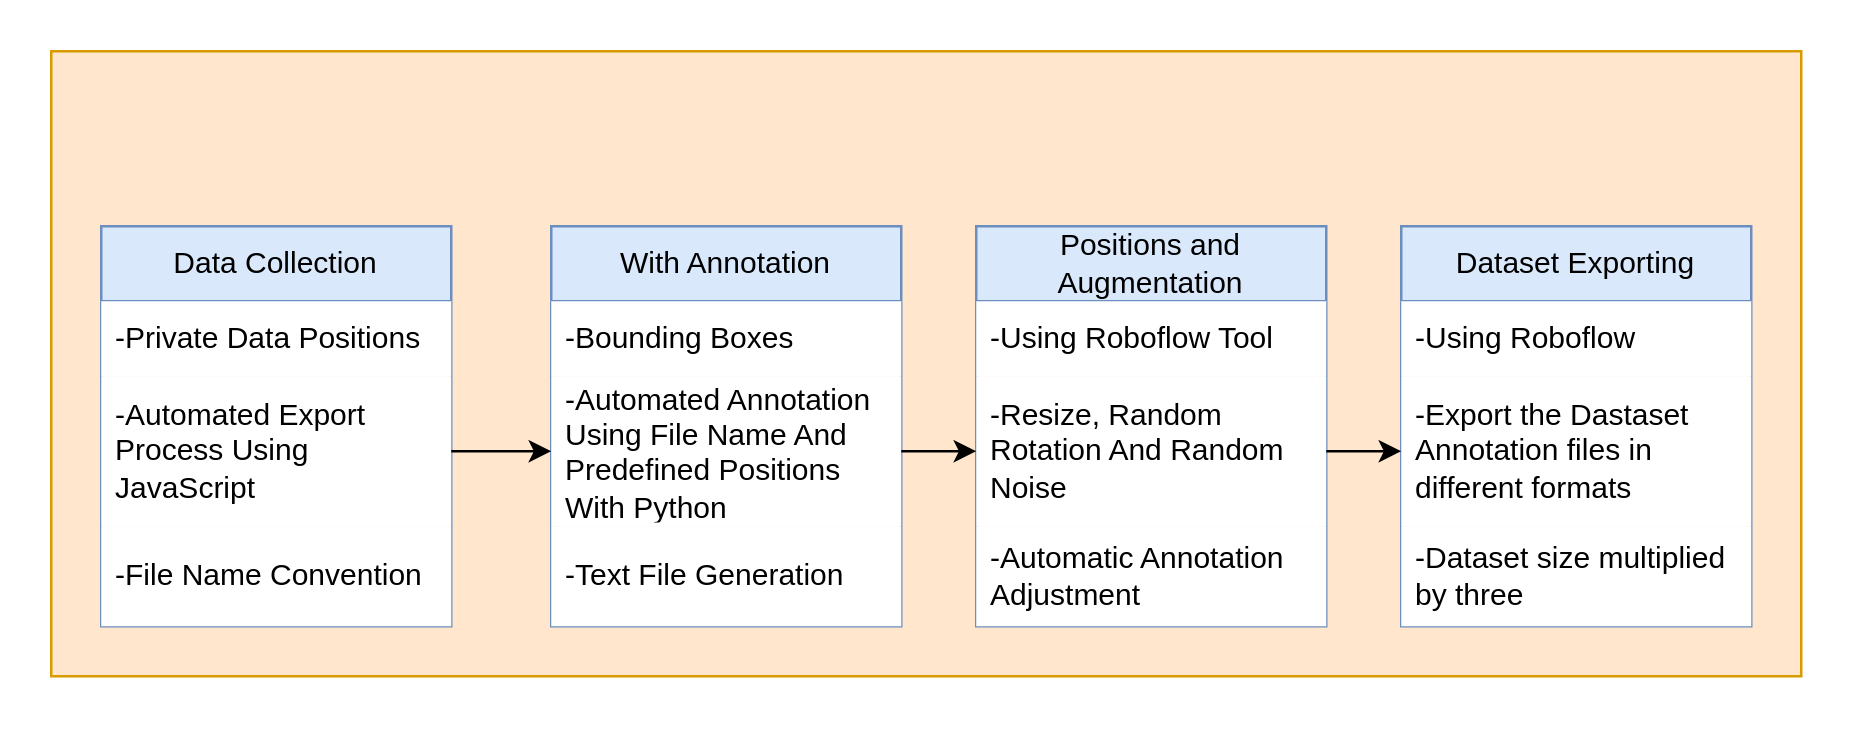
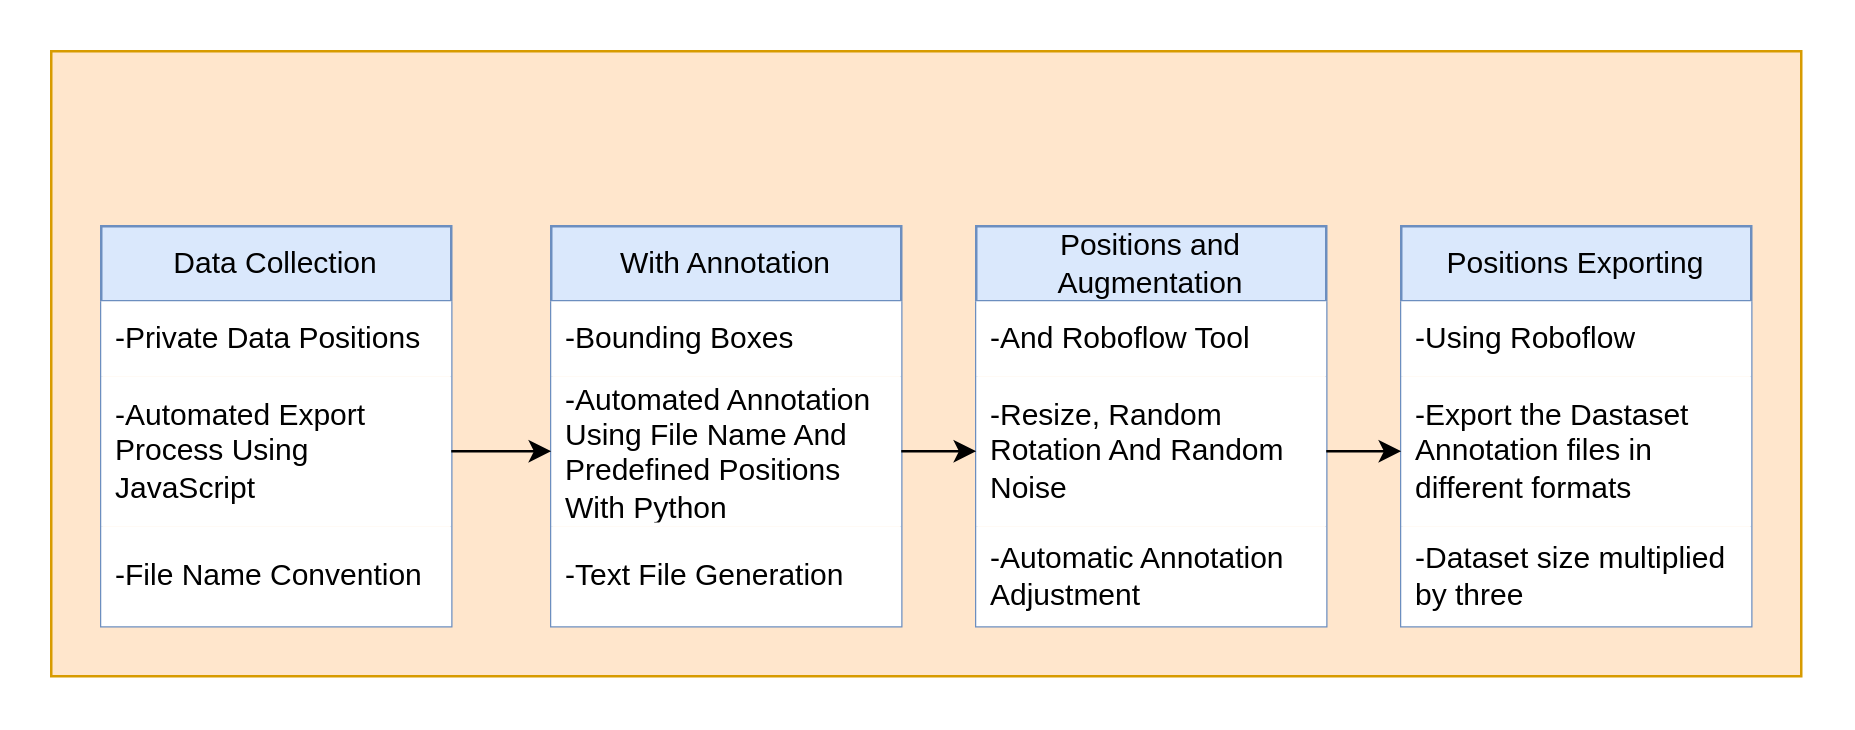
node "Dataset Exporting": label "Dataset Exporting" -> "Positions Exporting"
node "-Using Roboflow Tool": label "-Using Roboflow Tool" -> "-And Roboflow Tool"
